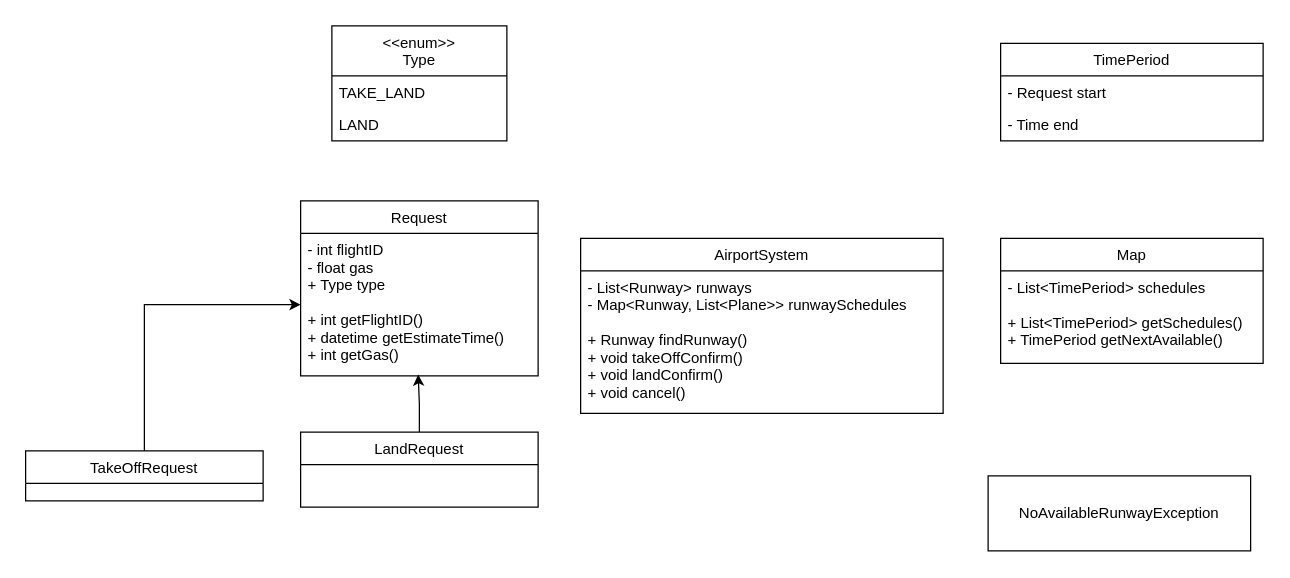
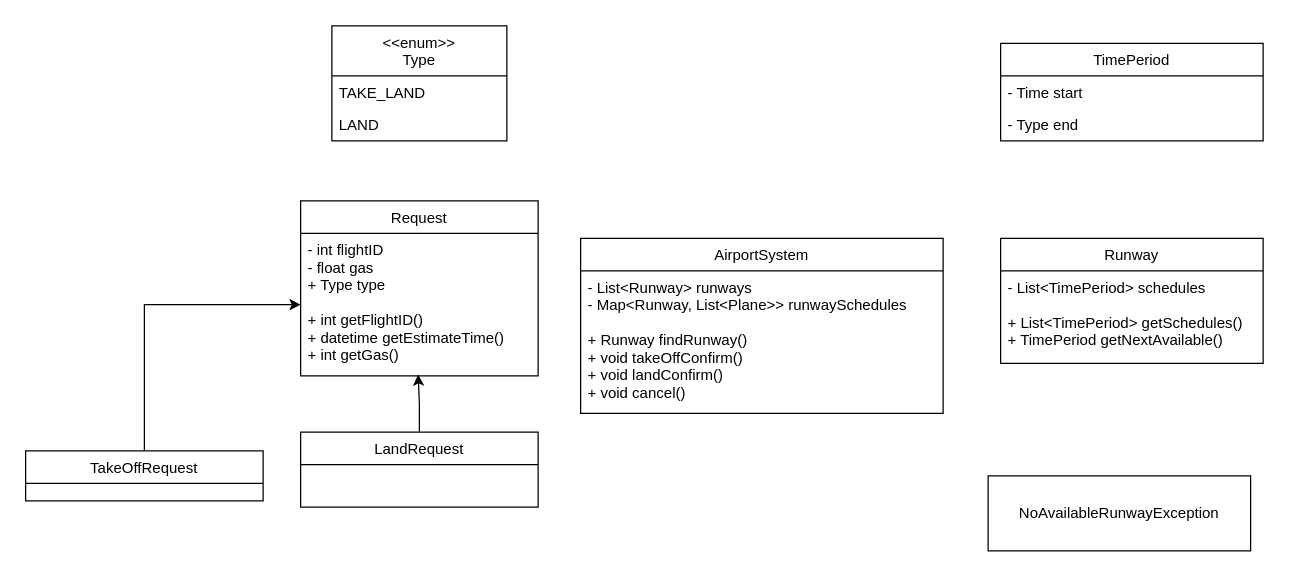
node "- Request start": label "- Request start" -> "- Time start"
node "- Time end": label "- Time end" -> "- Type end"
node "Map": label "Map" -> "Runway"
